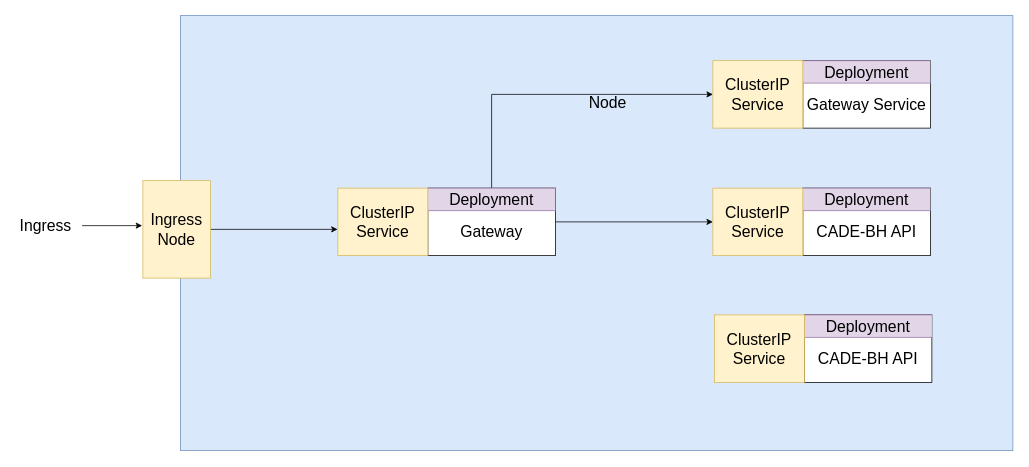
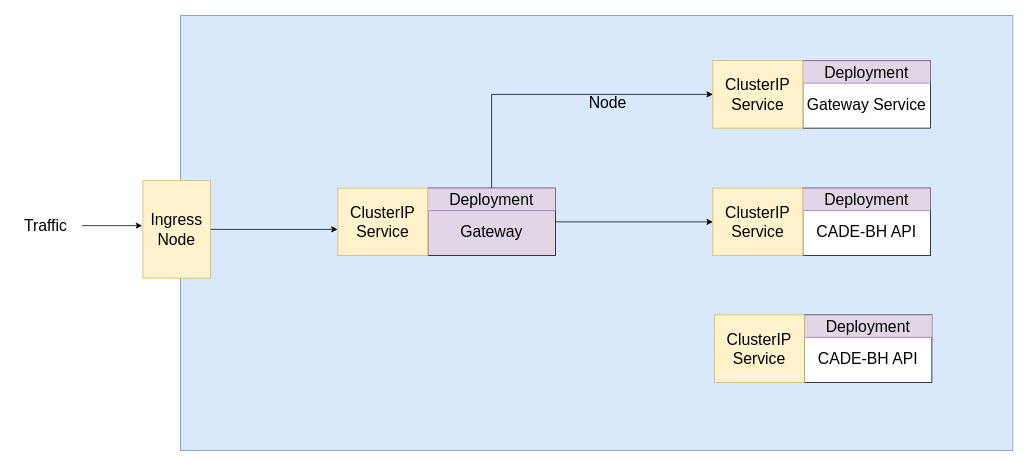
node "Gateway": fillcolor #ffffff -> #e1d5e7
node "Ingress": label "Ingress" -> "Traffic"
